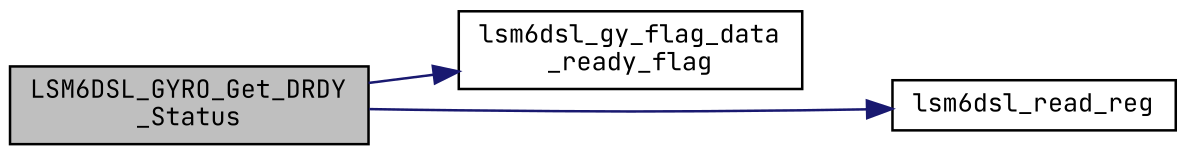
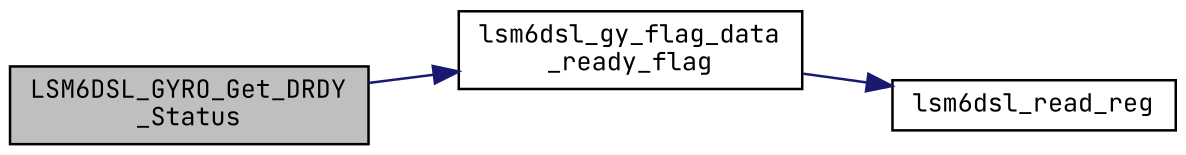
edge "LSM6DSL_GYRO_Get_DRDY _Status" -> "lsm6dsl_read_reg": now "lsm6dsl_gy_flag_data _ready_flag" -> "lsm6dsl_read_reg"
